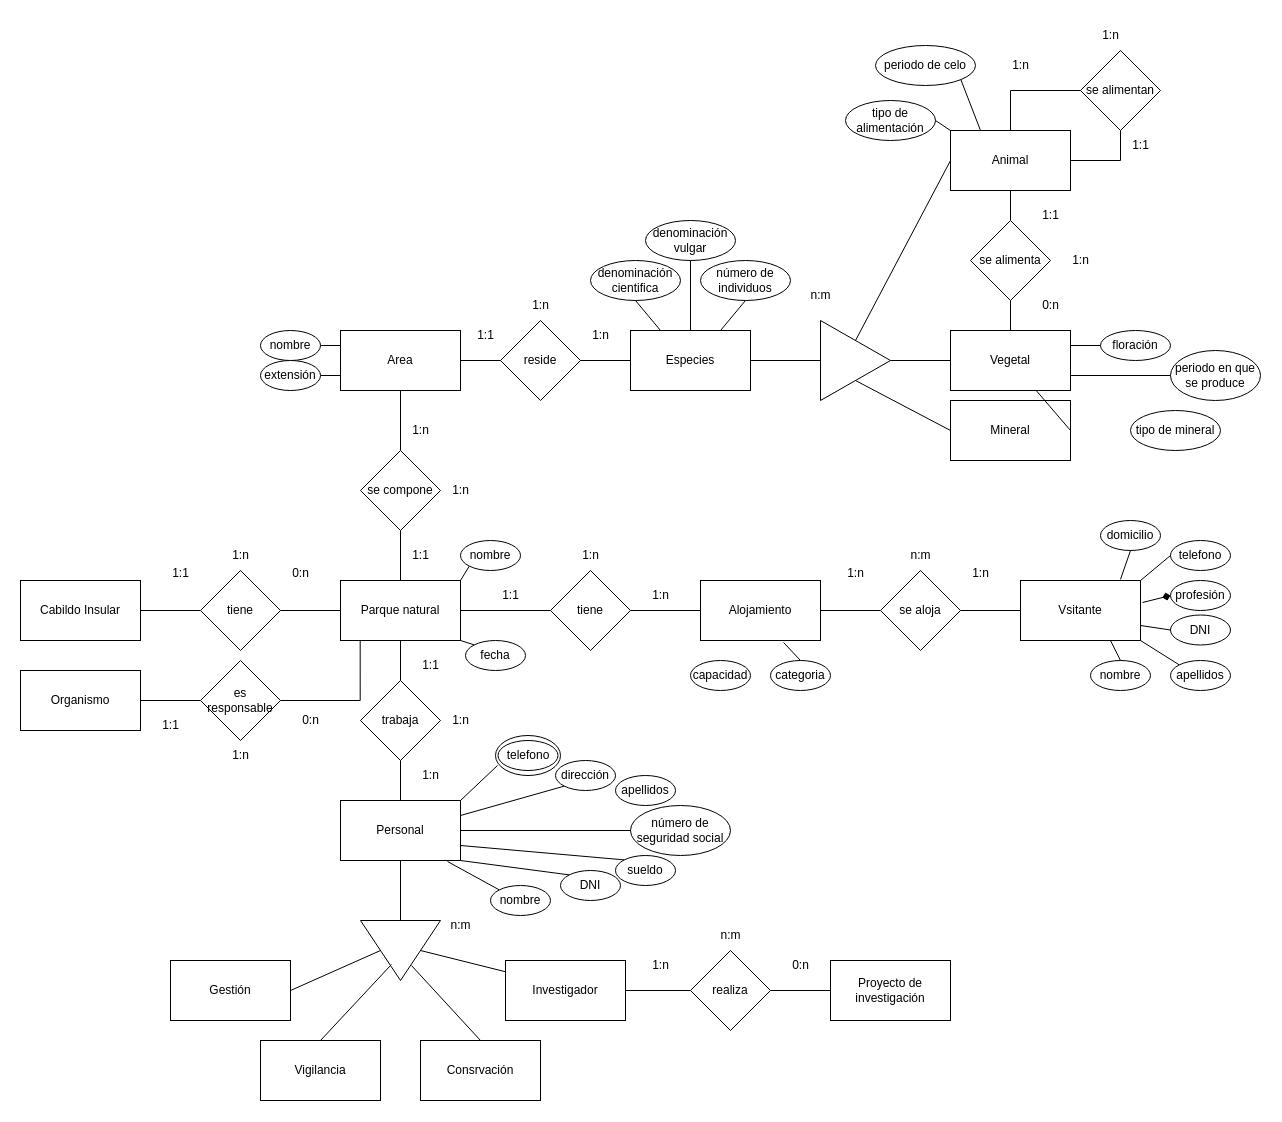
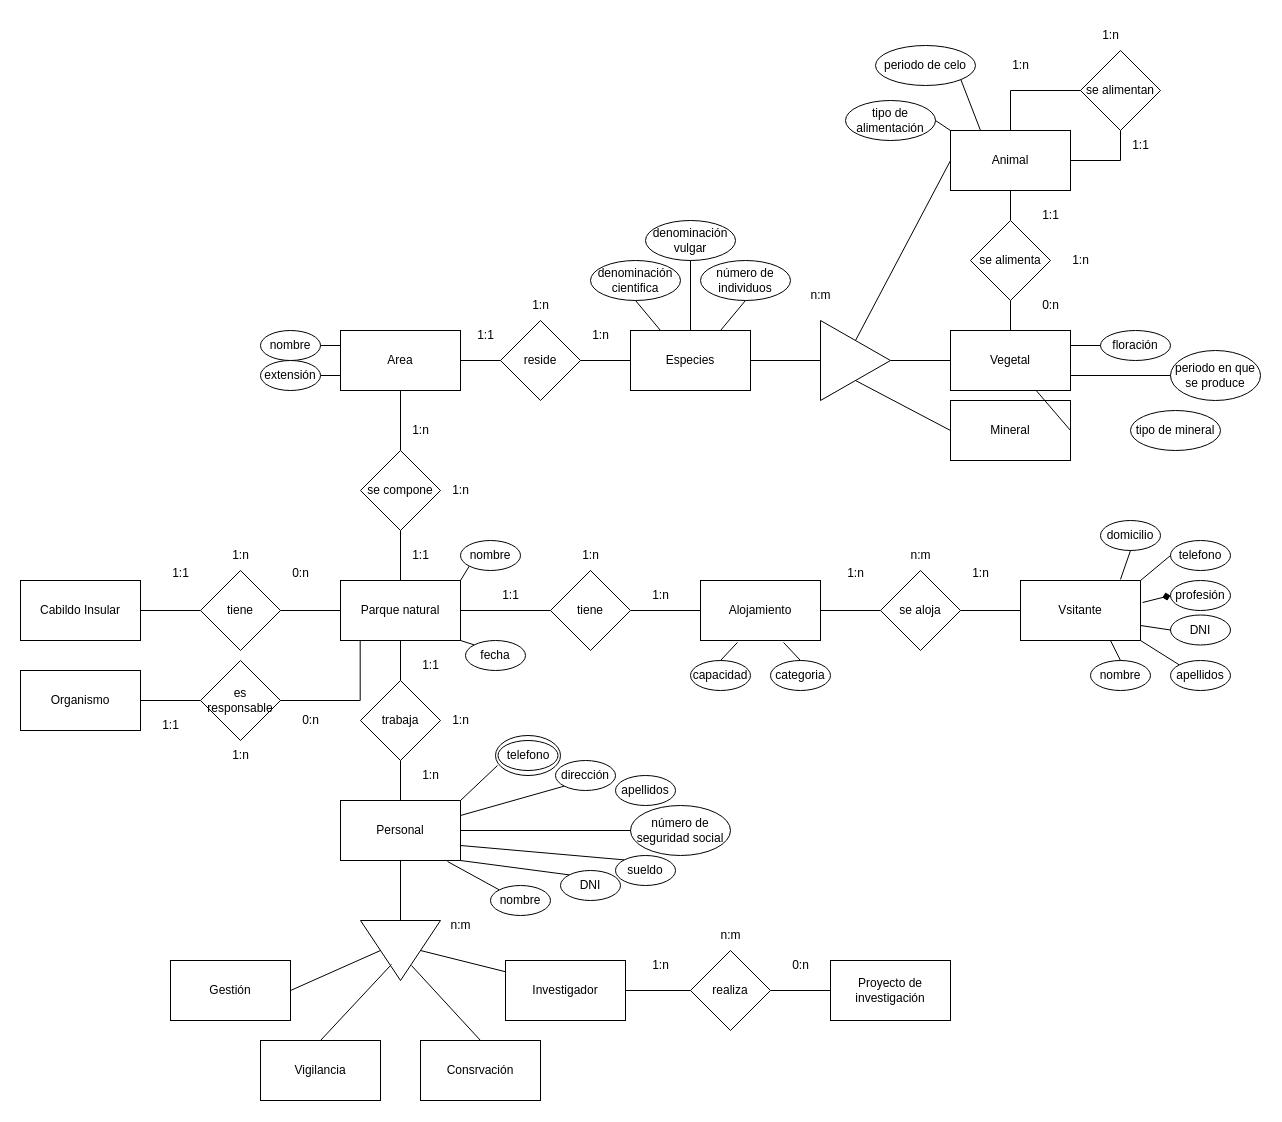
edge "Alojamiento" -- "capacidad": added
